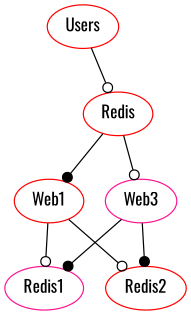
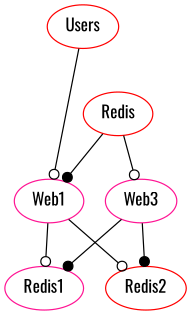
edge "Users" -> "Redis": now "Users" -> "Web1"
node "Web1": color red -> deeppink
